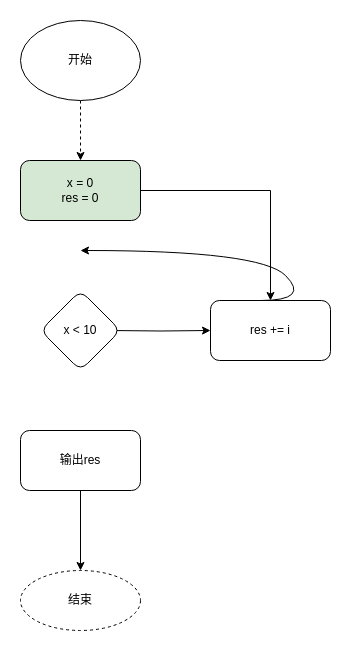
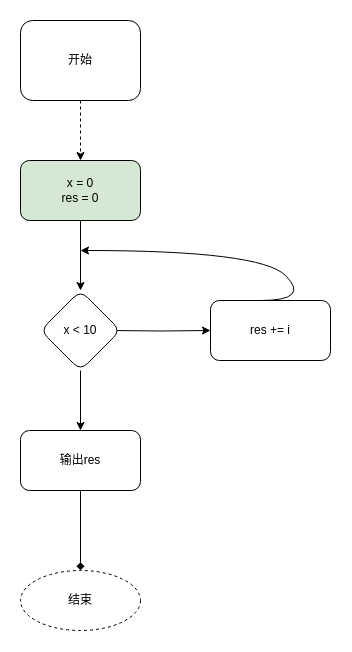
node "开始": shape ellipse -> rounded rectangle
edge "x = 0 res = 0" -> "res += i": now "x = 0 res = 0" -> "x < 10"
edge "x < 10" -> "输出res": added
edge "输出res" -> "结束": arrowhead classic -> diamond
